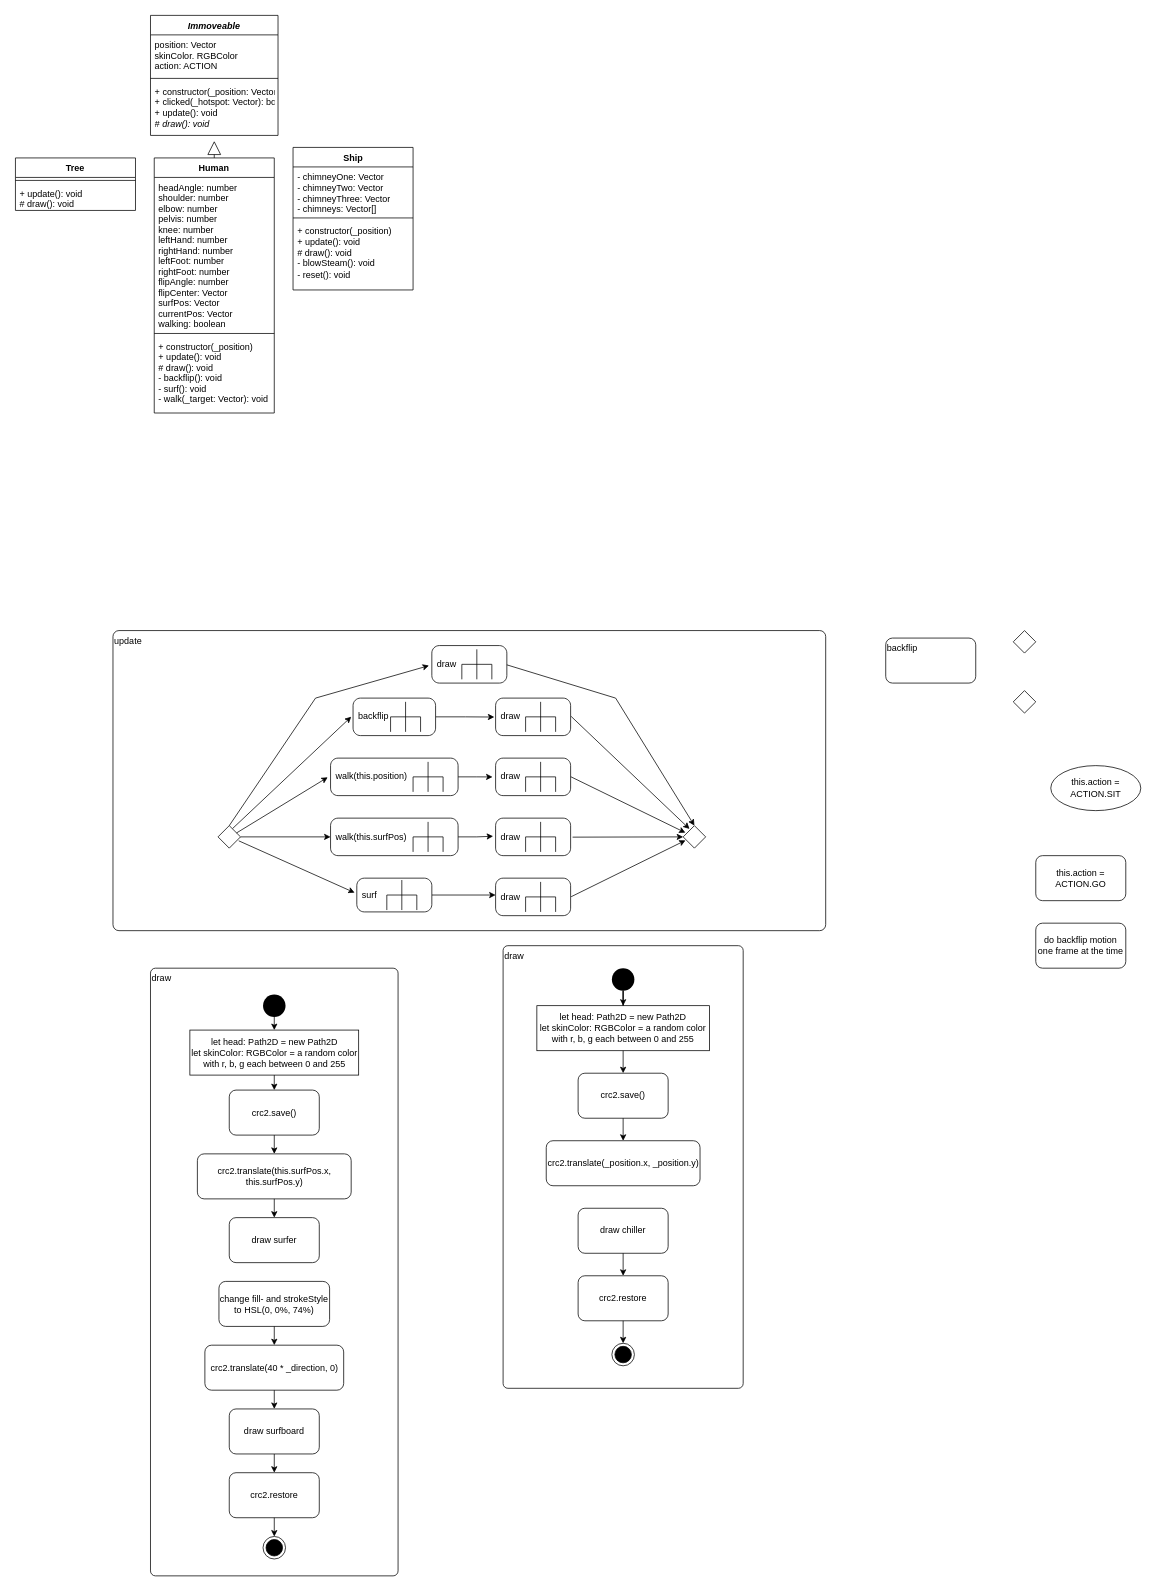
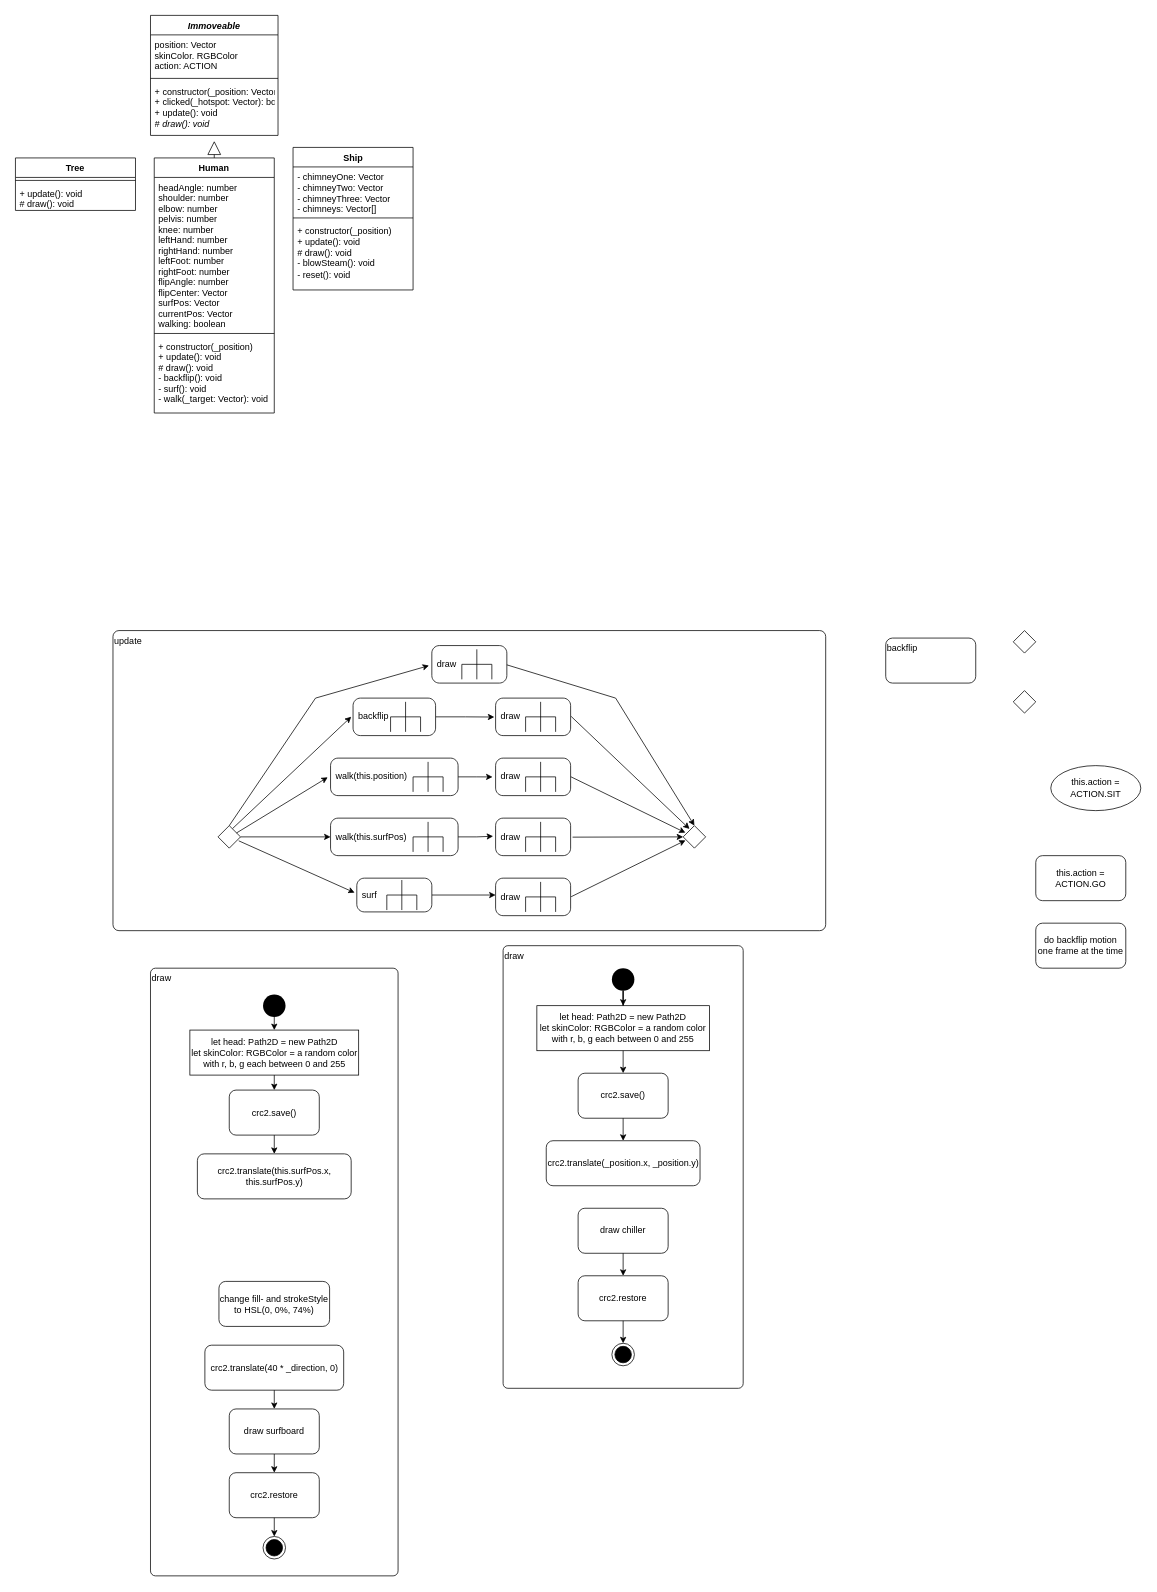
edge "crc2.translate(this.surfPos.x, this.surfPos.y)" -> "draw surfer": removed
node "draw surfer": removed
edge "change fill- and strokeStyle to HSL(0, 0%, 74%)" -> "crc2.translate(40 * _direction, 0)": removed
